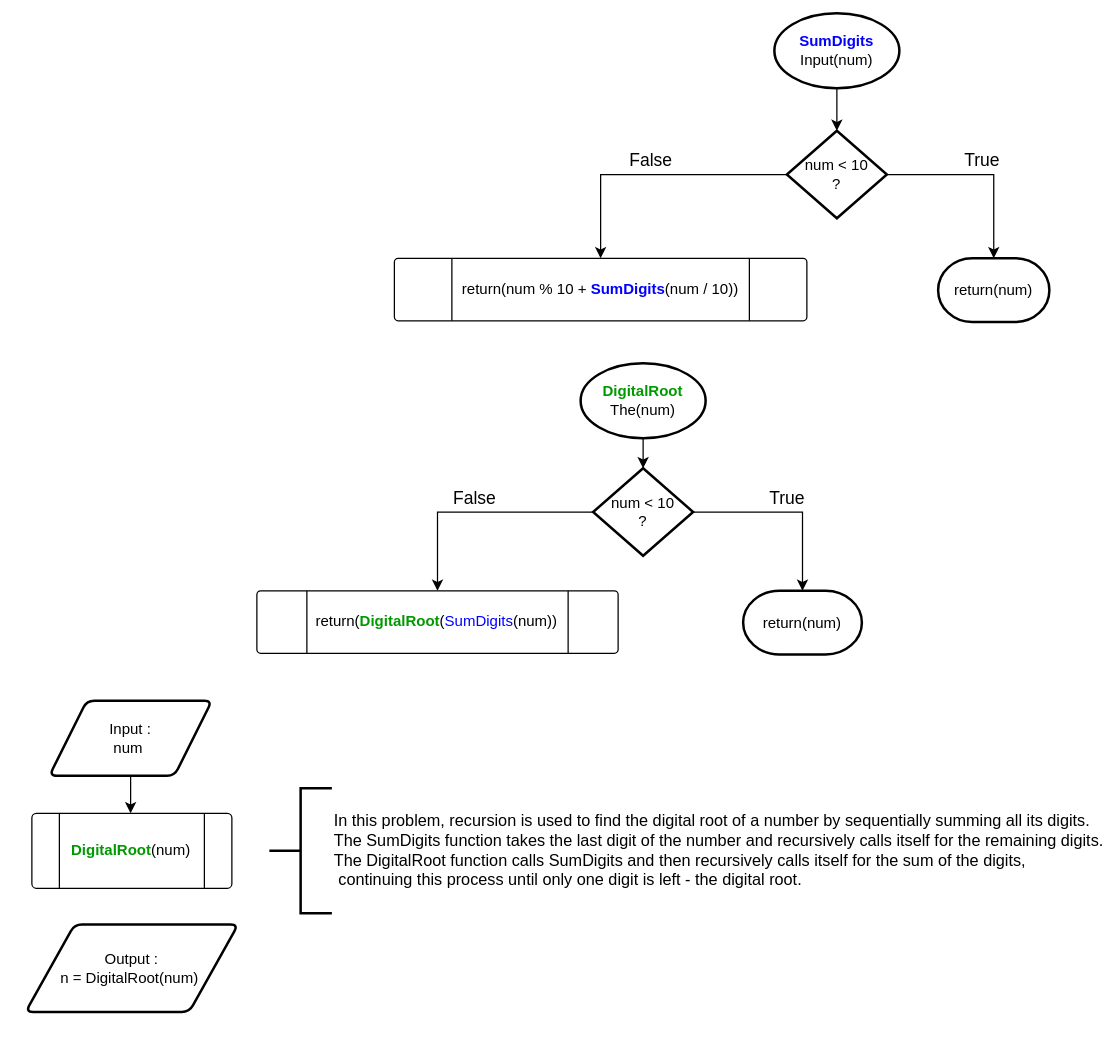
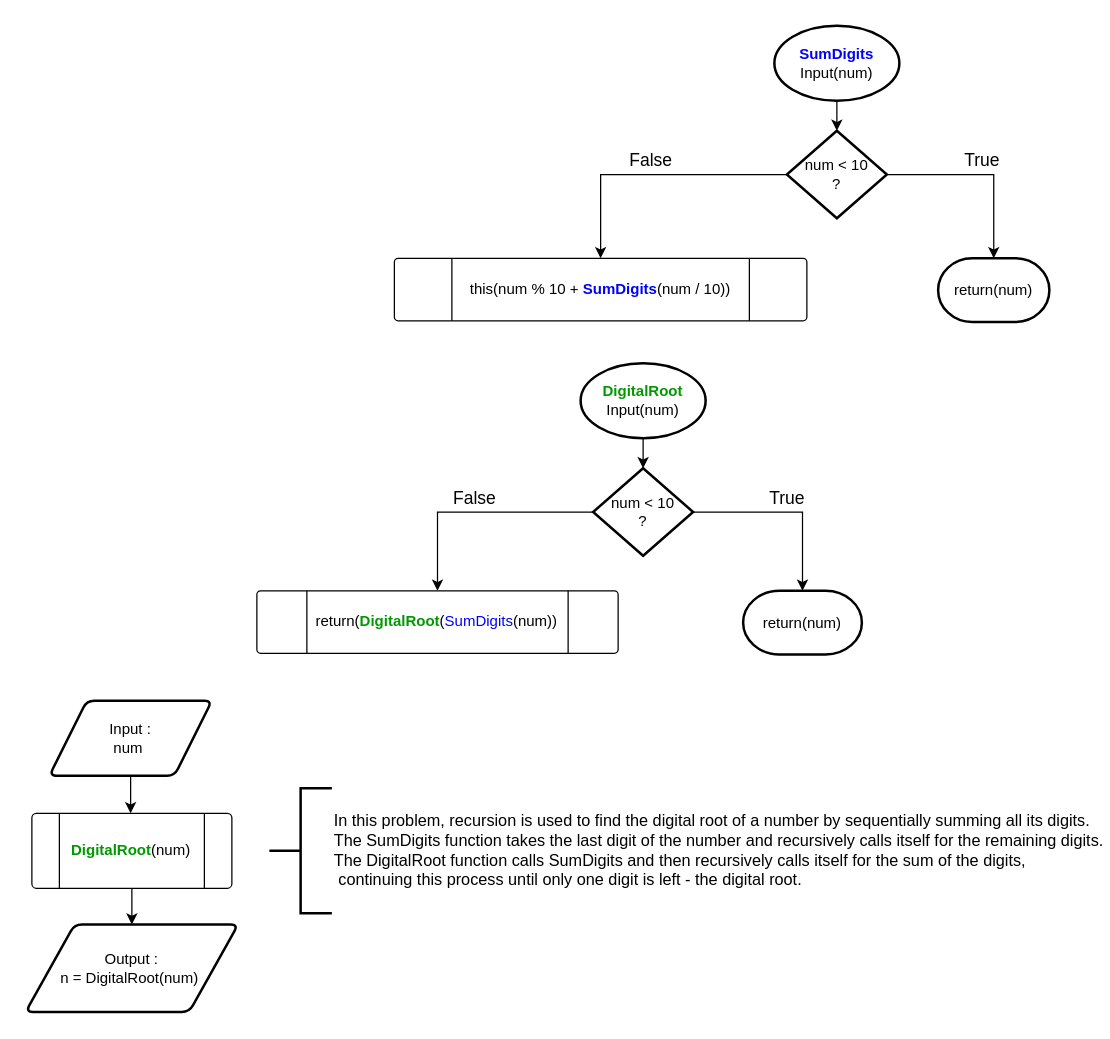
node "SumDigits Input(num)": moved (837, 51) -> (837, 63)
node "return(num % 10 + SumDigits(num / 10))": label "return(num % 10 + SumDigits(num / 10))" -> "this(num % 10 + SumDigits(num / 10))"
node "DigitalRoot The(num)": label "DigitalRoot The(num)" -> "DigitalRoot Input(num)"
edge "DigitalRoot(num)" -> "Output : n = DigitalRoot(num)": added
